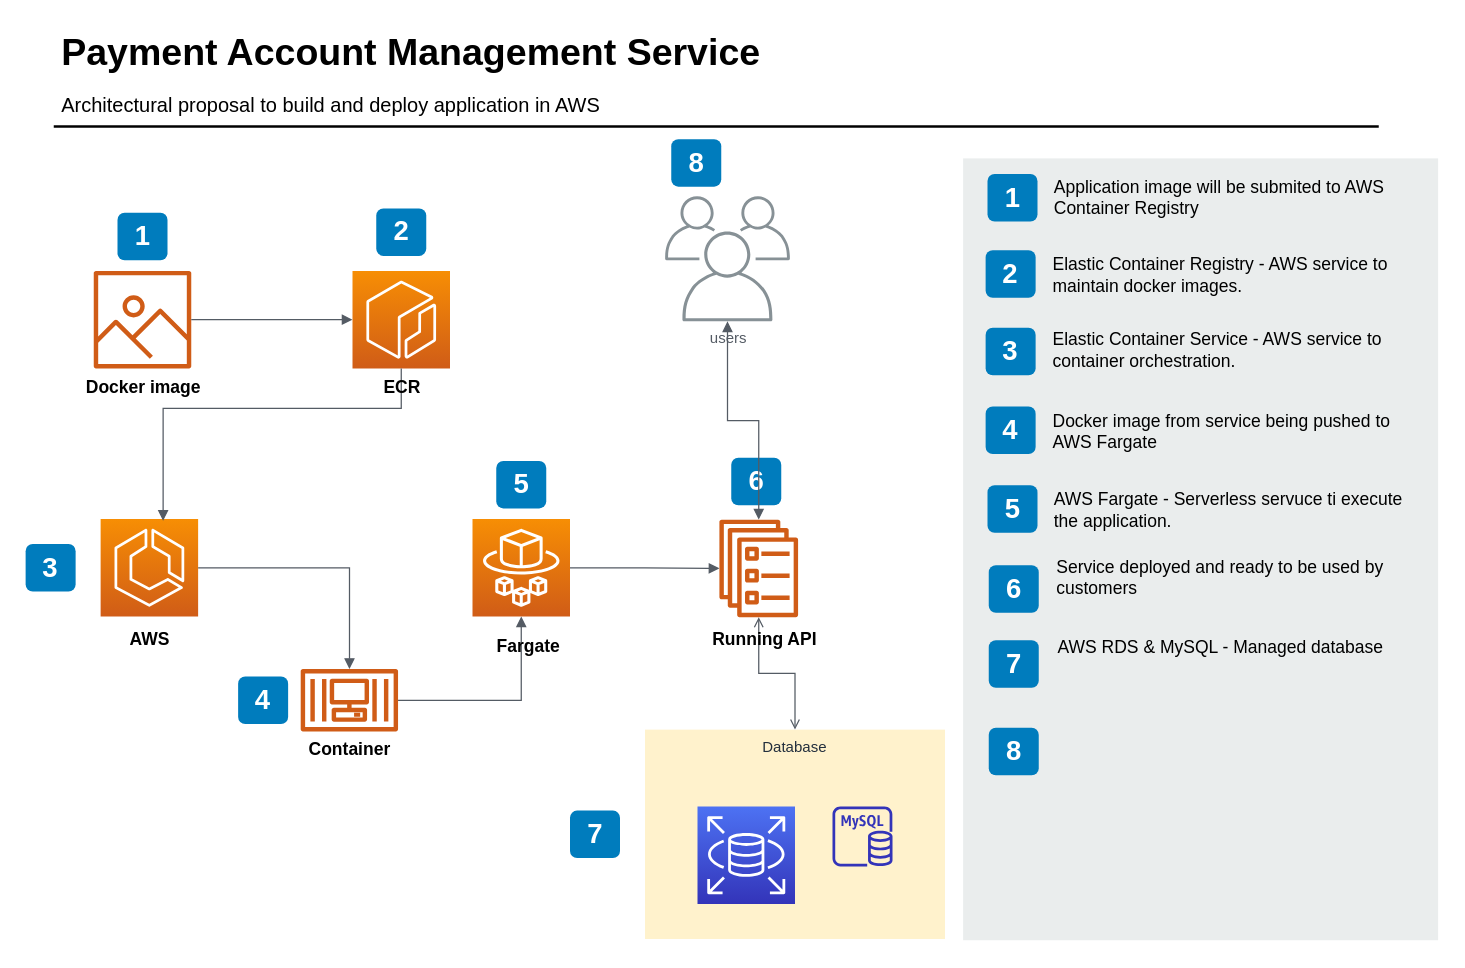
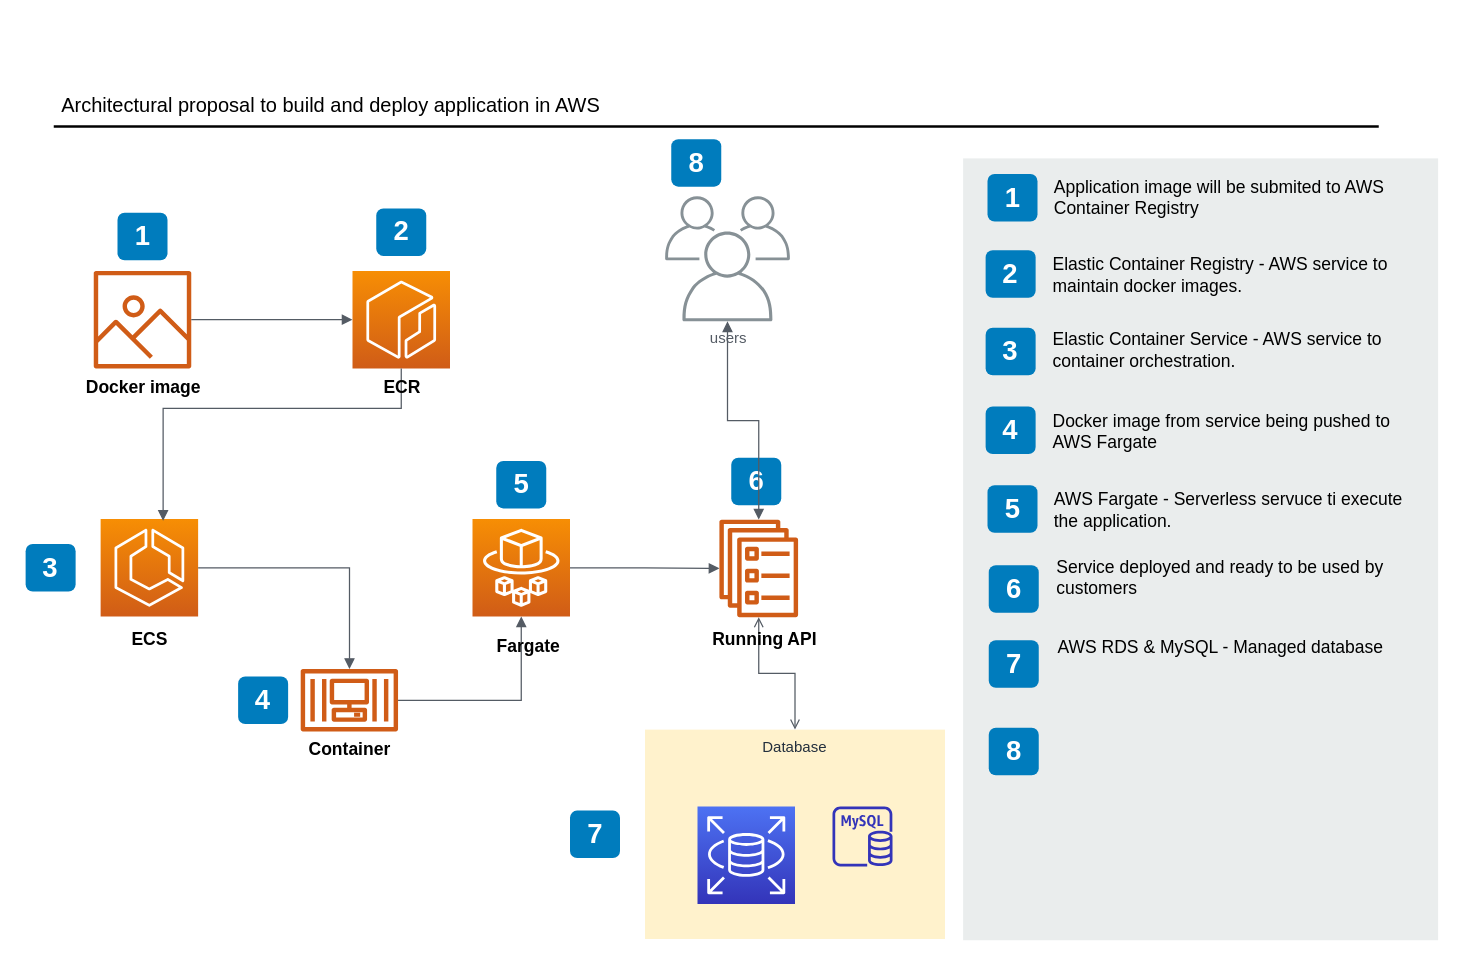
node "Payment Account Management Service": removed
node "AWS": label "AWS" -> "ECS"
